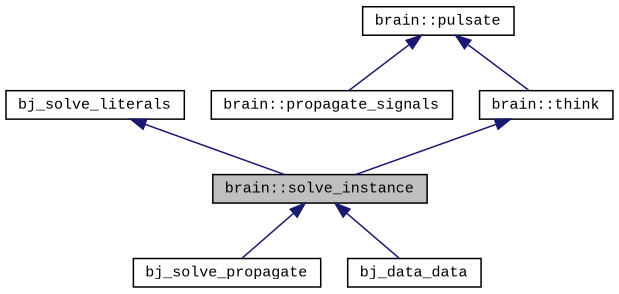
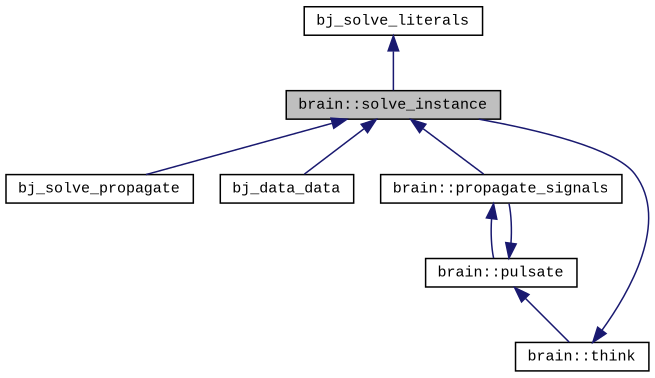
edge "brain::propagate_signals" -> "brain::solve_instance": added
edge "brain::pulsate" -> "brain::propagate_signals": added
